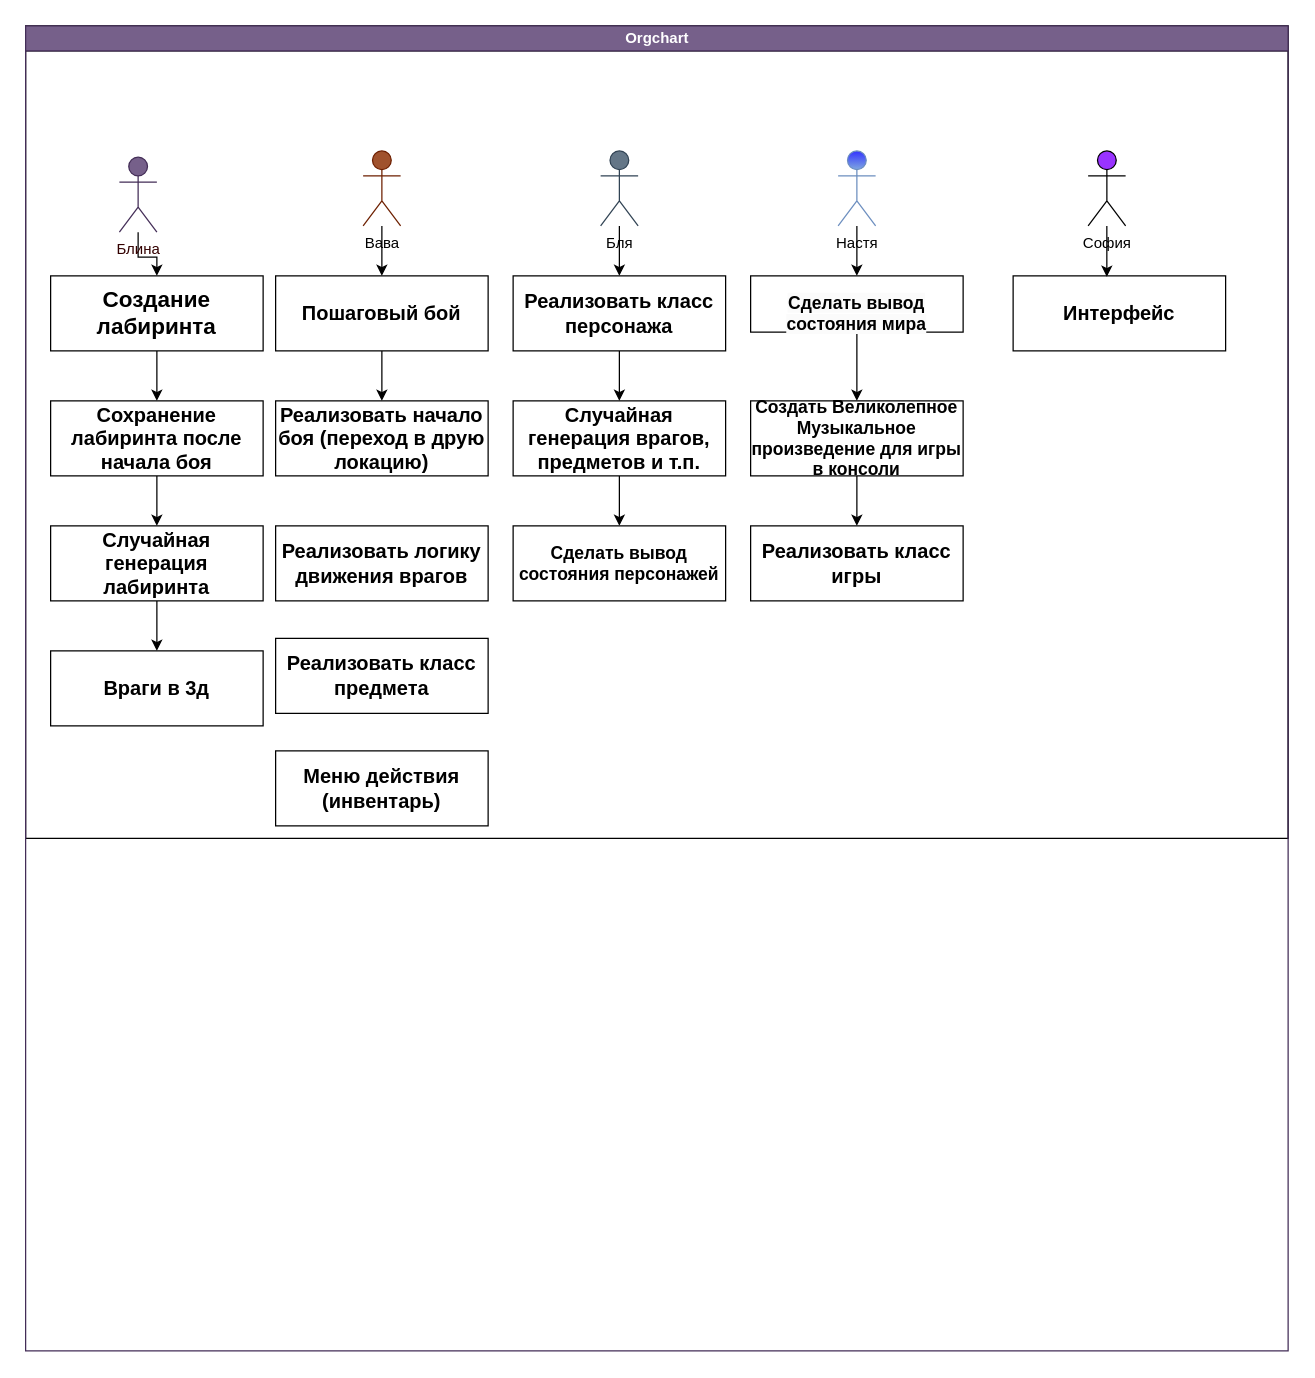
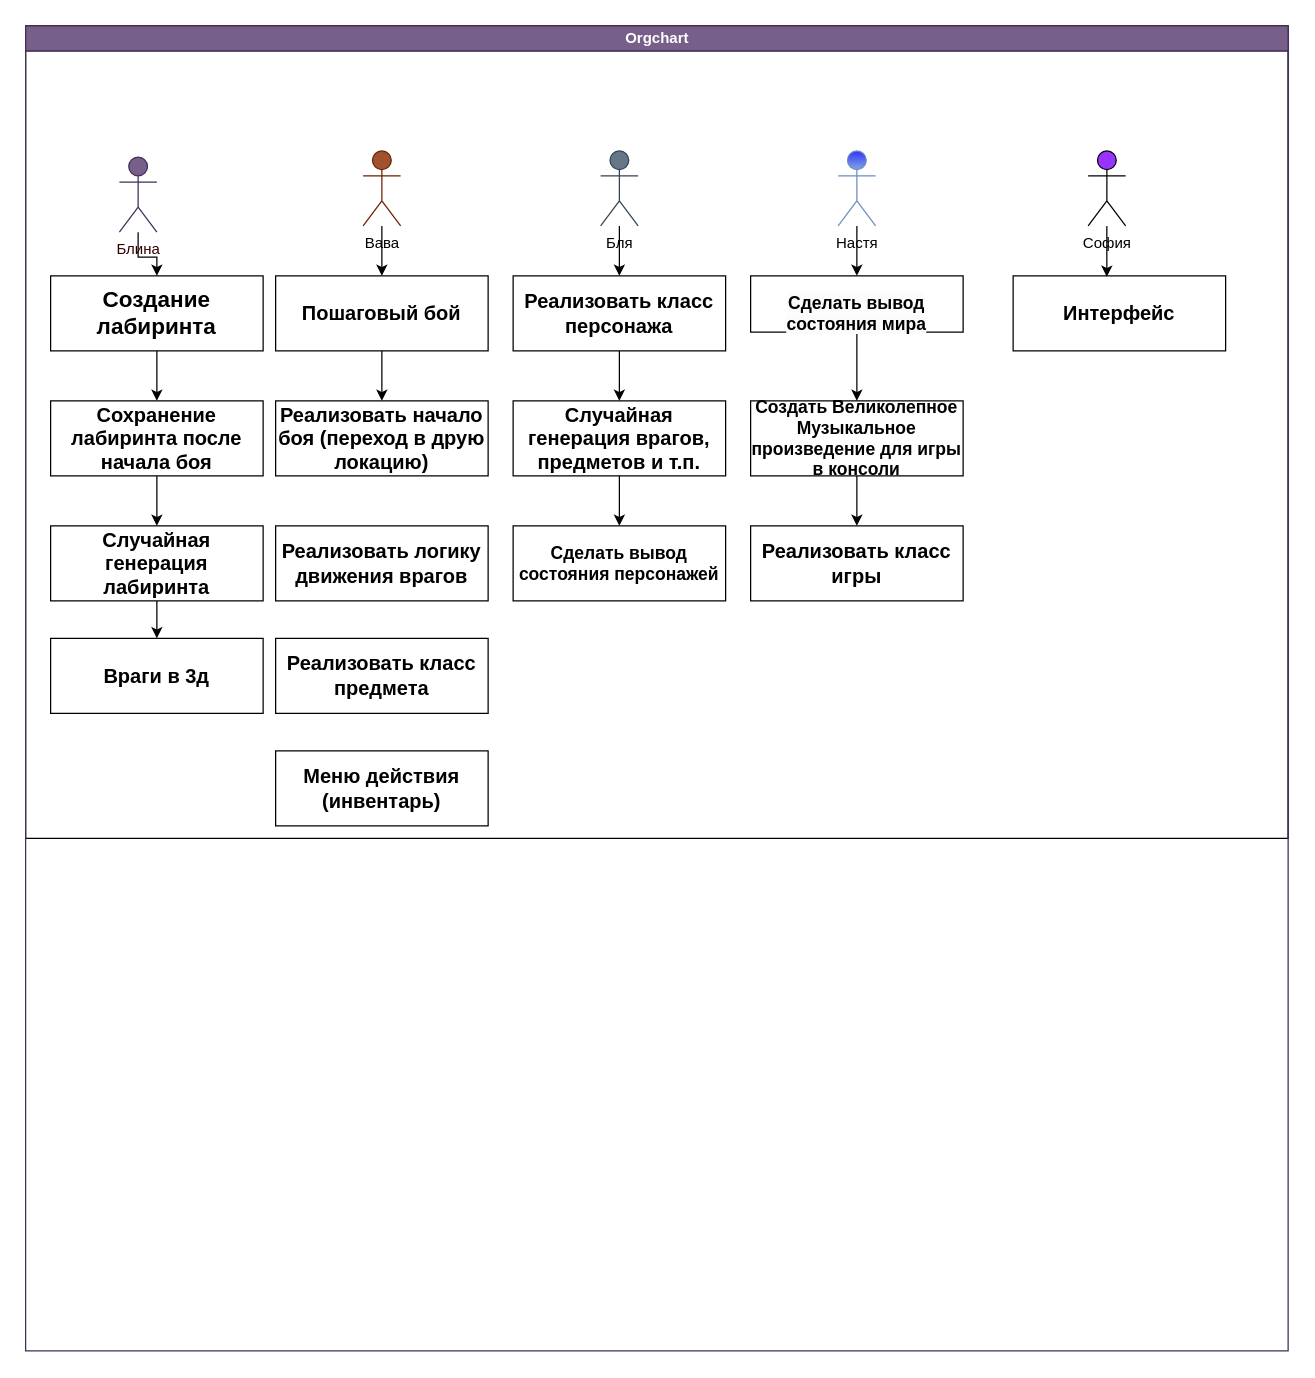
node "Враги в 3д": moved (157, 688) -> (157, 676)
